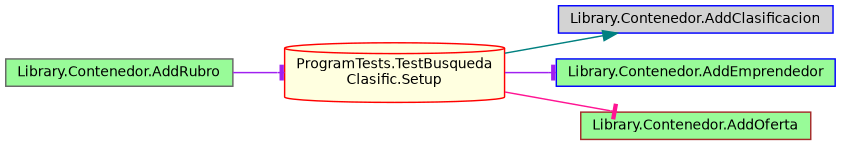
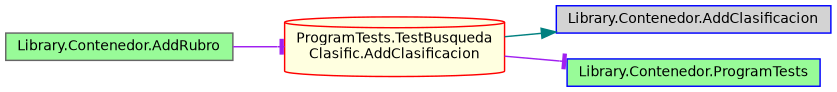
node "ProgramTests.TestBusqueda Clasific.Setup": label "ProgramTests.TestBusqueda Clasific.Setup" -> "ProgramTests.TestBusqueda Clasific.AddClasificacion"
node "Library.Contenedor.AddEmprendedor": label "Library.Contenedor.AddEmprendedor" -> "Library.Contenedor.ProgramTests"
node "Library.Contenedor.AddOferta": removed
